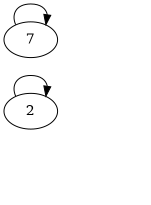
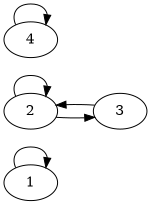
node "7": label "7" -> "4"
node "3": added
node "1": added
